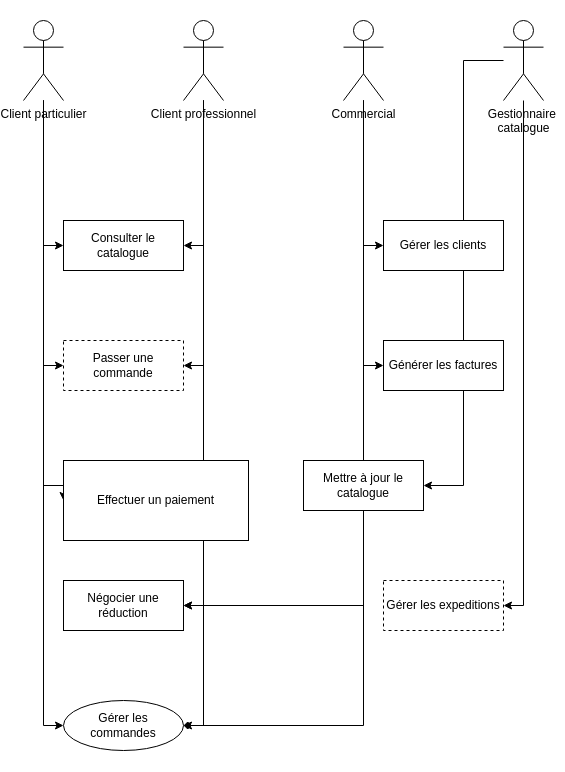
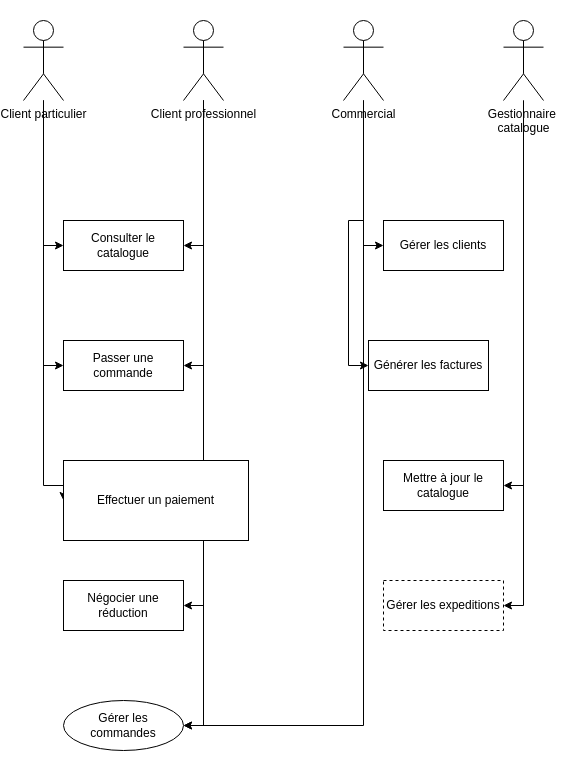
node "Passer une commande": style dashed -> solid
node "Générer les factures": moved (444, 366) -> (429, 366)
node "Mettre à jour le catalogue": moved (364, 486) -> (444, 486)
edge "Commercial" -> "Négocier une réduction": removed
edge "Commercial" -> "Gérer les commandes": arrowhead diamond -> classic
edge "Client particulier" -> "Gérer les commandes": removed
